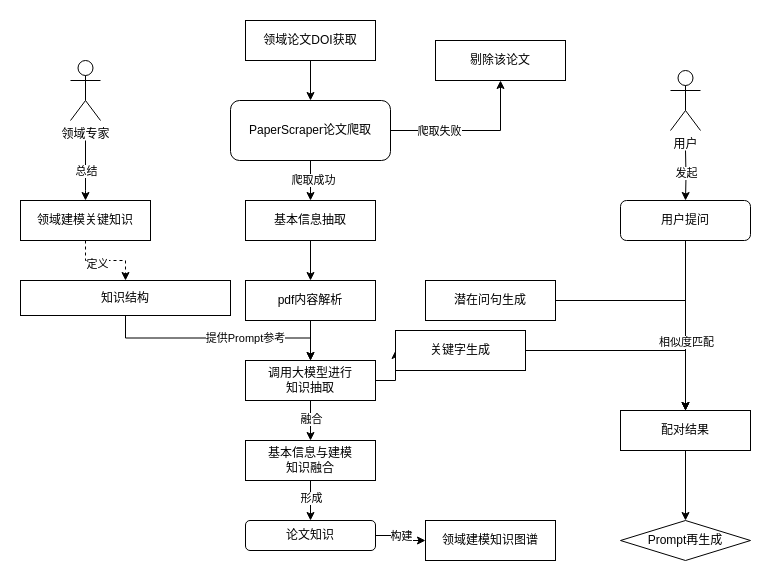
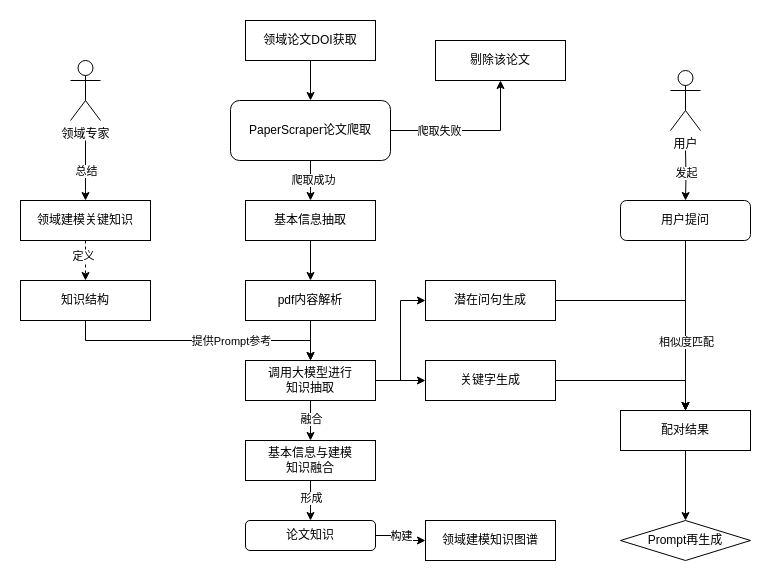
node "知识结构": size 210x35 -> 130x40
edge "调用大模型进行 知识抽取" -> "潜在问句生成": added
node "关键字生成": moved (461, 351) -> (491, 381)
